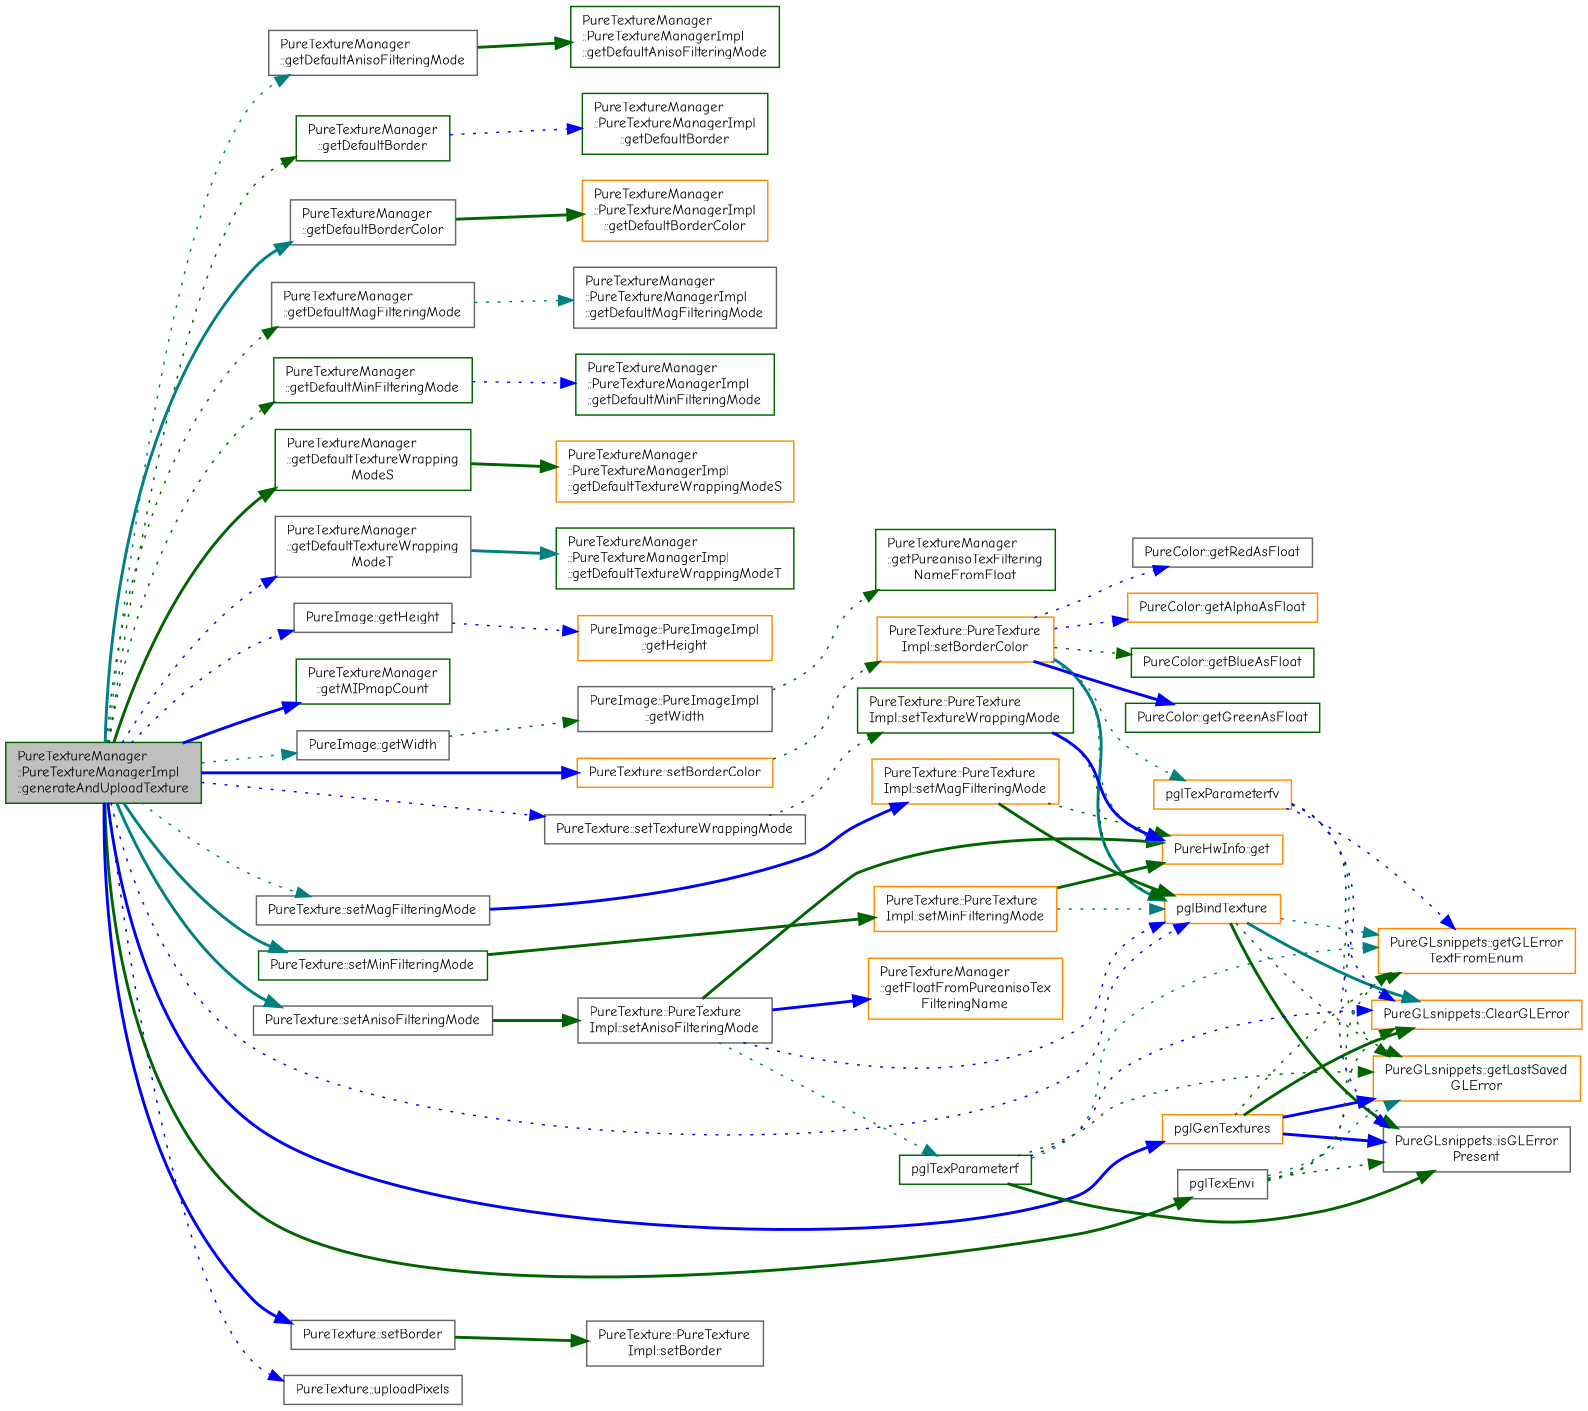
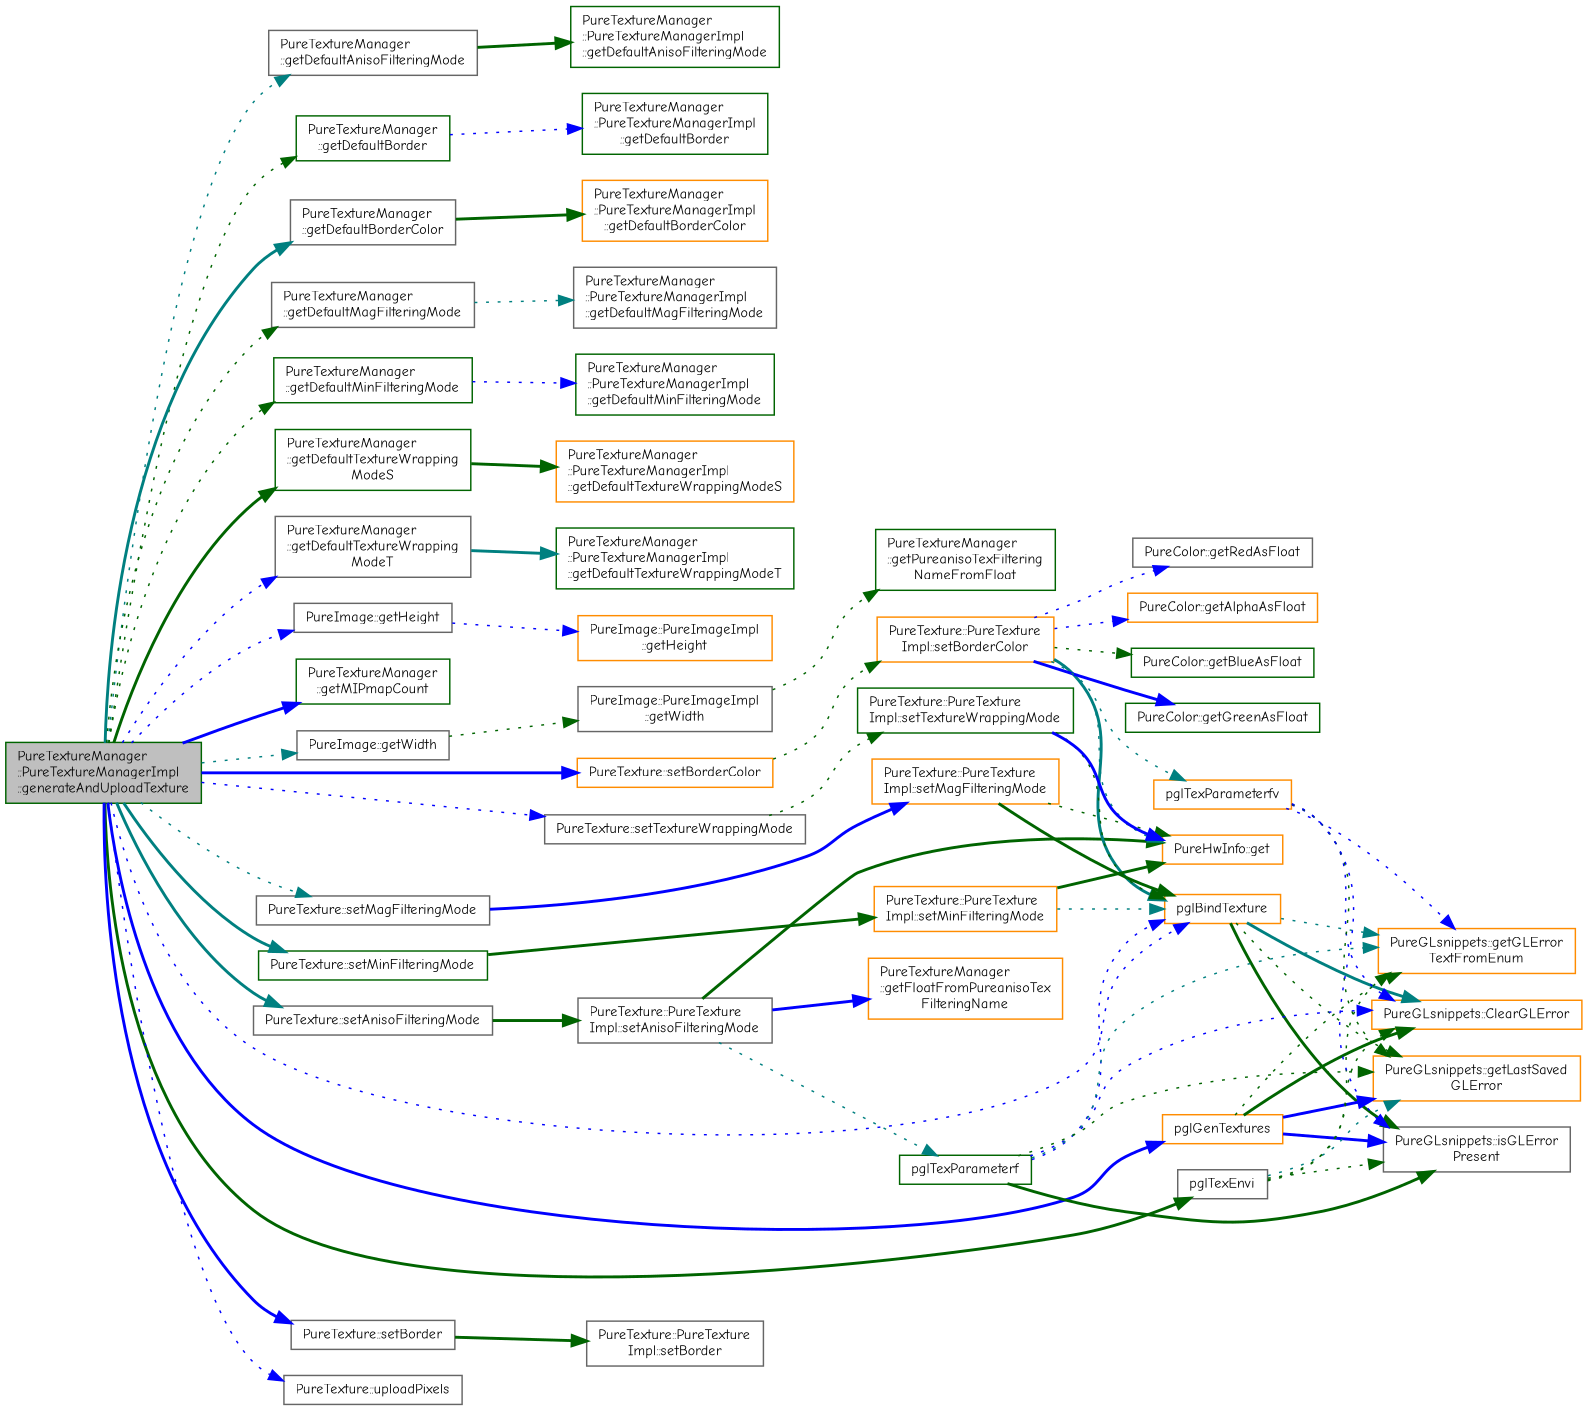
edge "PureTexture::PureTexture Impl::setAnisoFilteringMode" -> "pglBindTexture": now "pglTexParameterf" -> "pglBindTexture"
